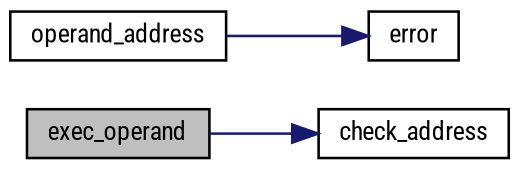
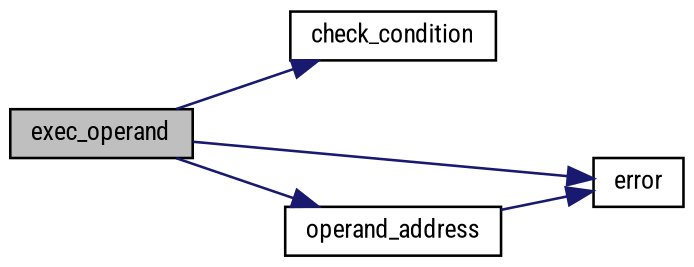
node "check_address": label "check_address" -> "check_condition"
edge "exec_operand" -> "error": added
edge "exec_operand" -> "operand_address": added
